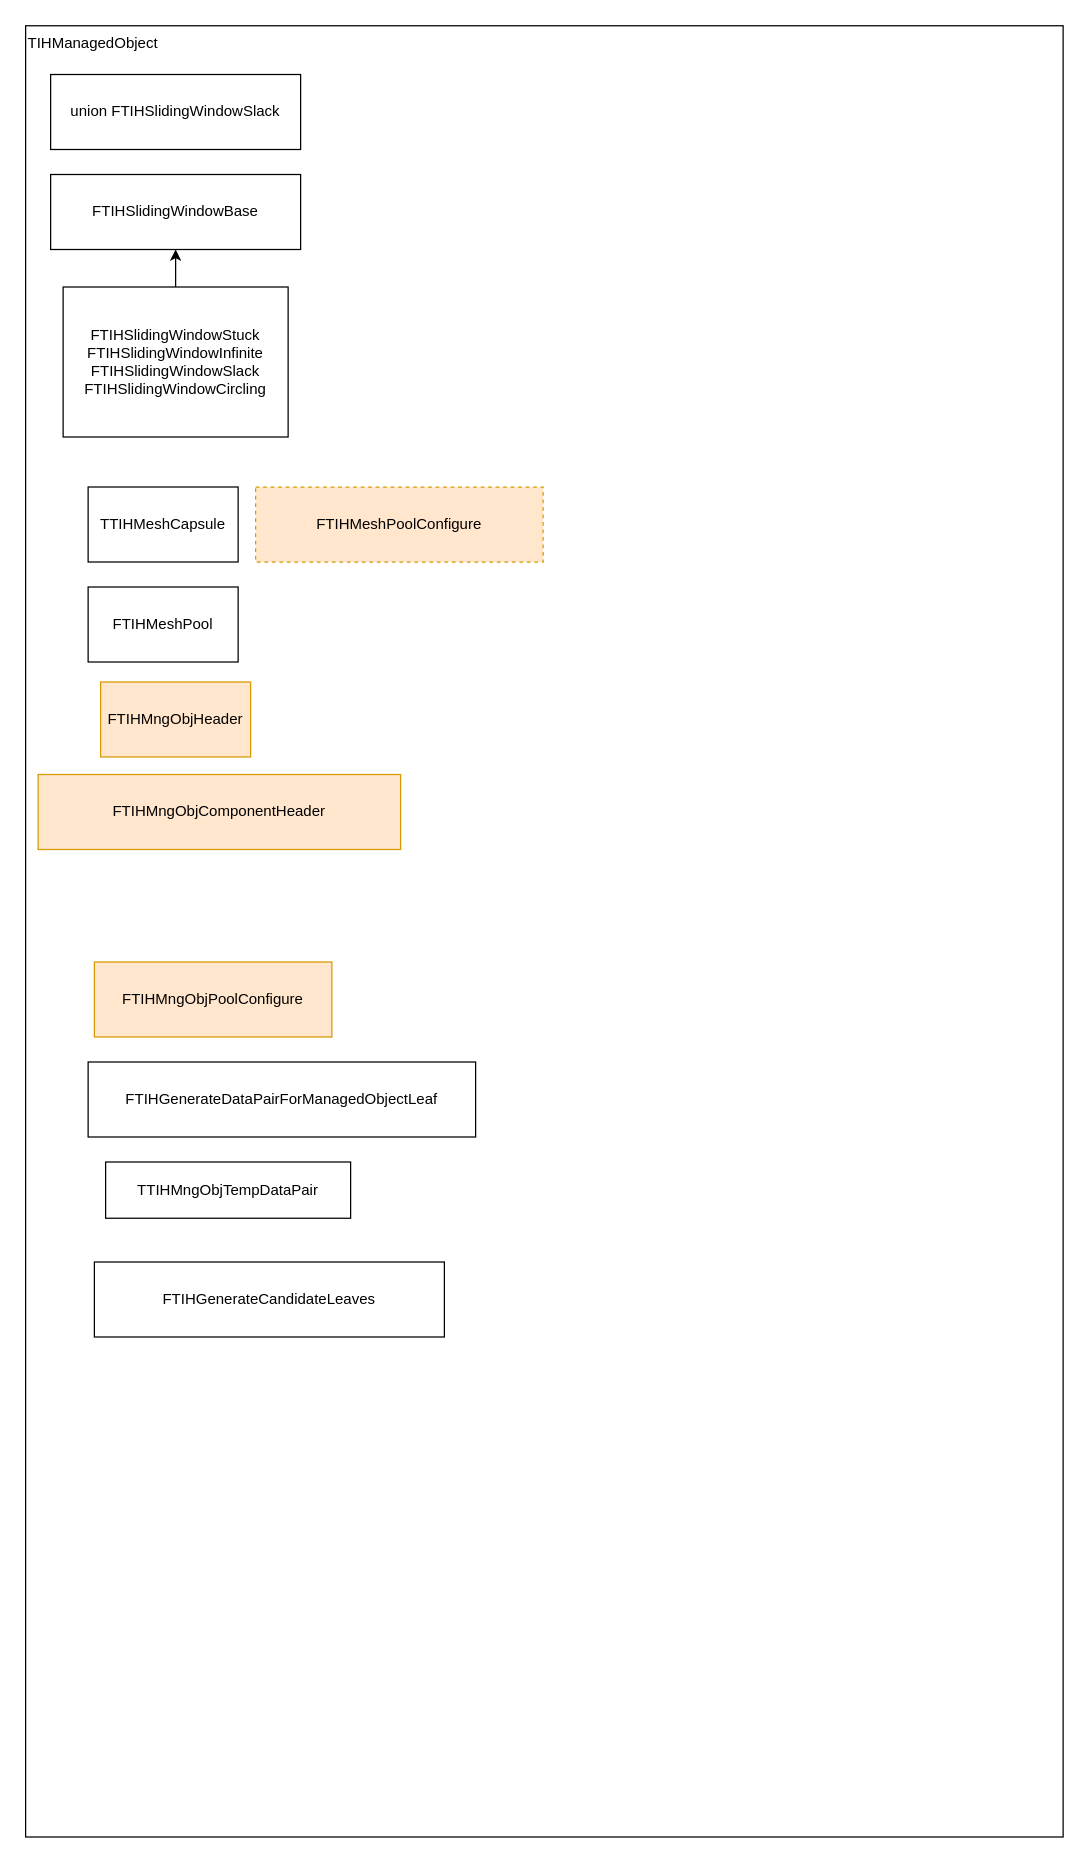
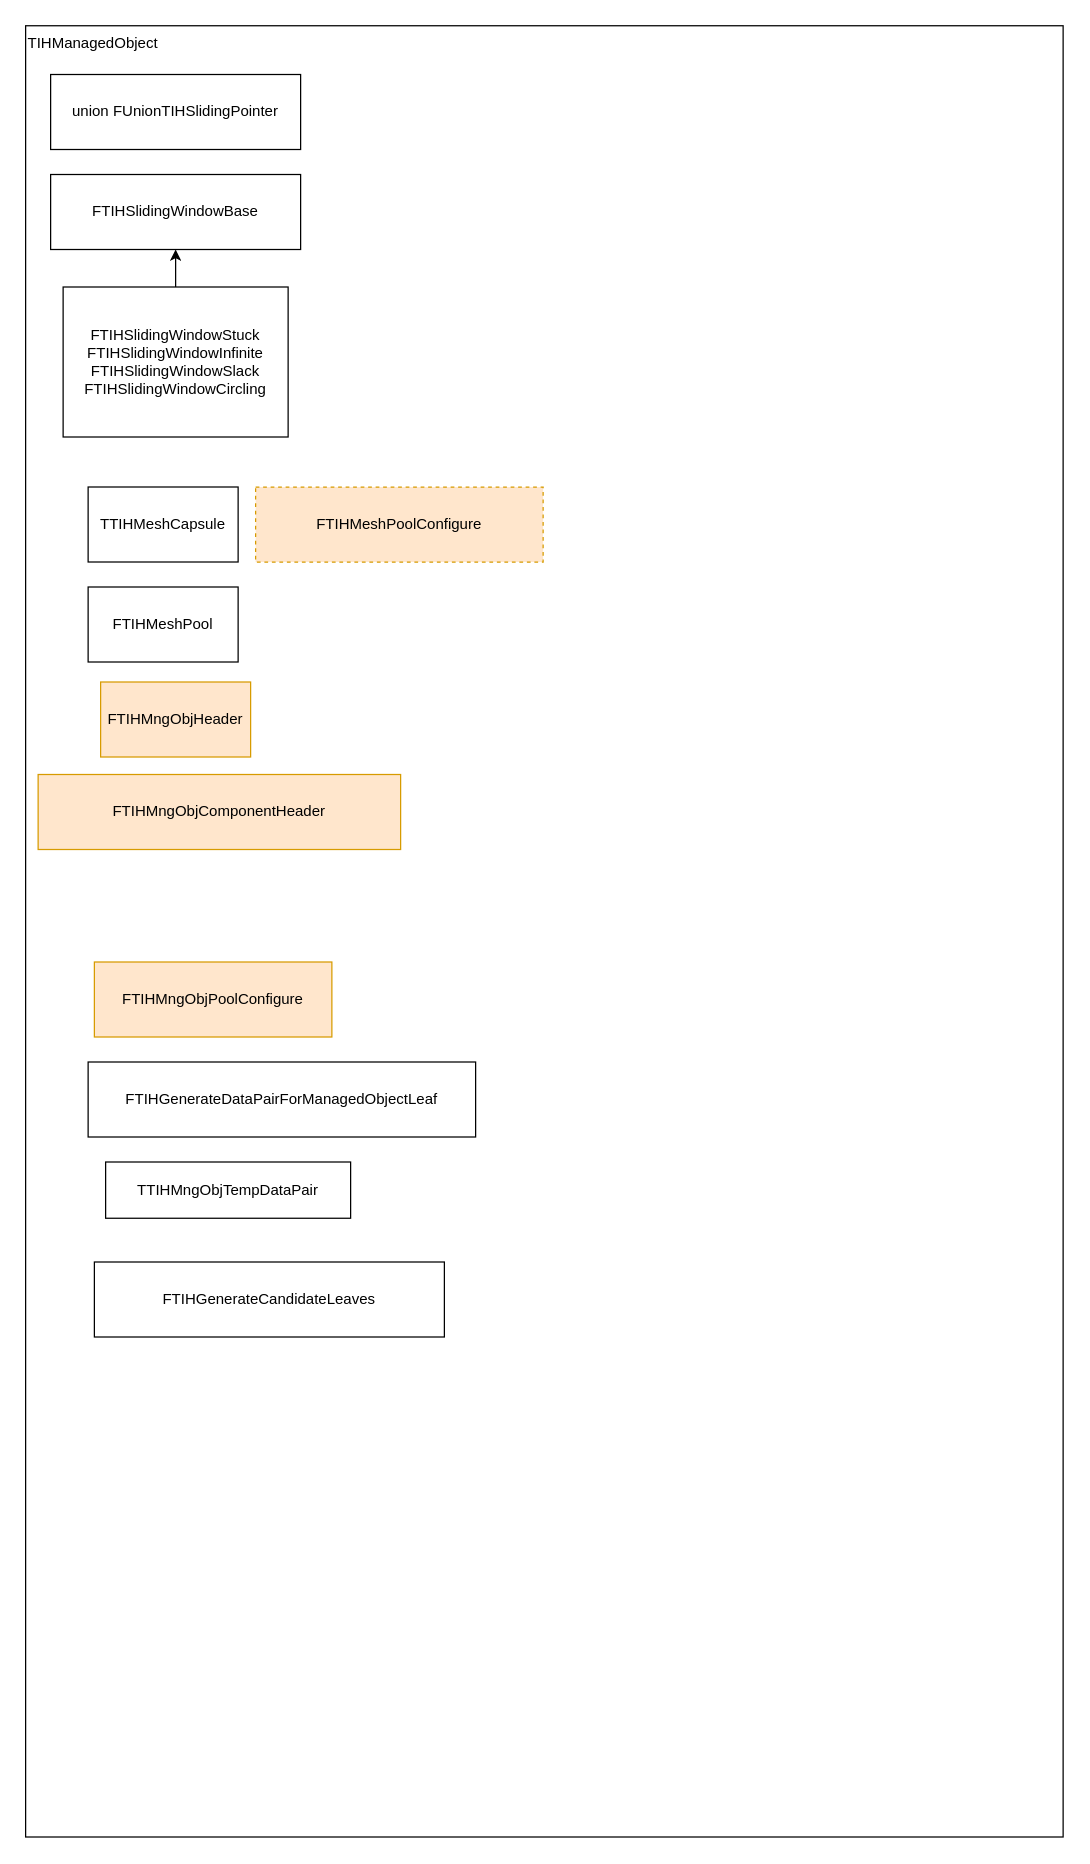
node "union FTIHSlidingWindowSlack": label "union FTIHSlidingWindowSlack" -> "union FUnionTIHSlidingPointer"
